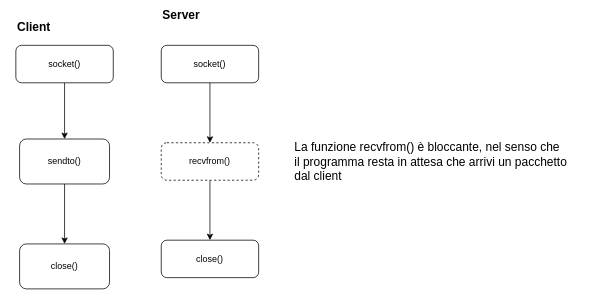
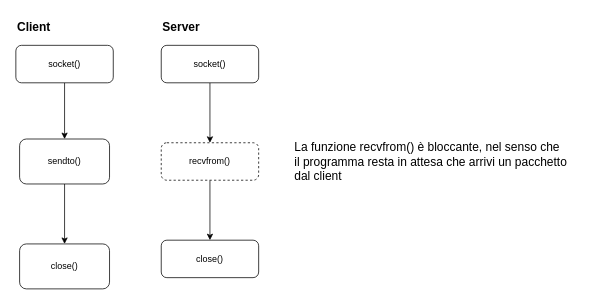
node "Server": moved (187, 15) -> (187, 27)
